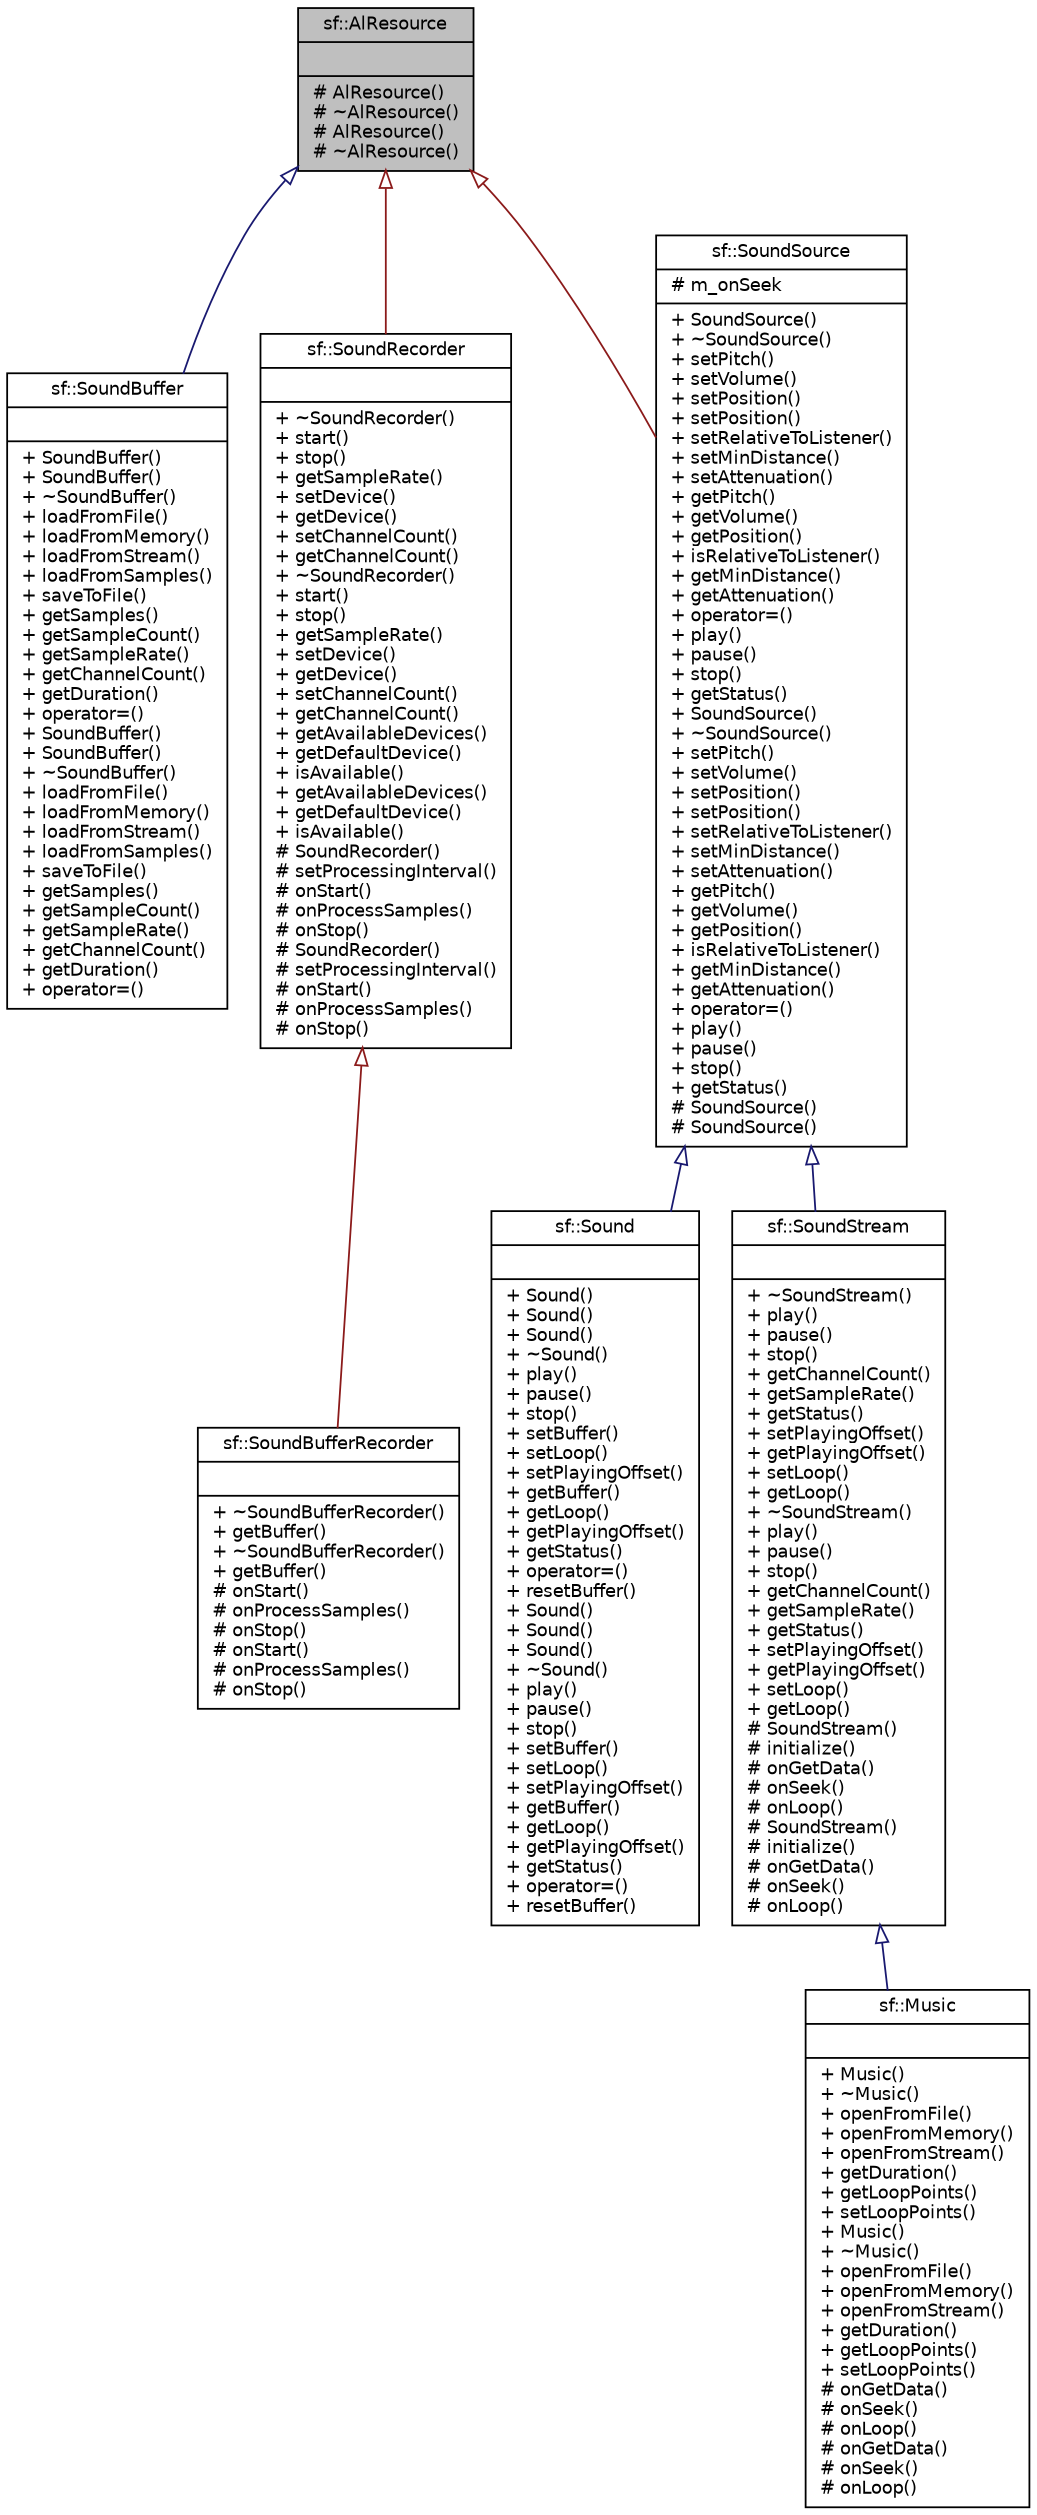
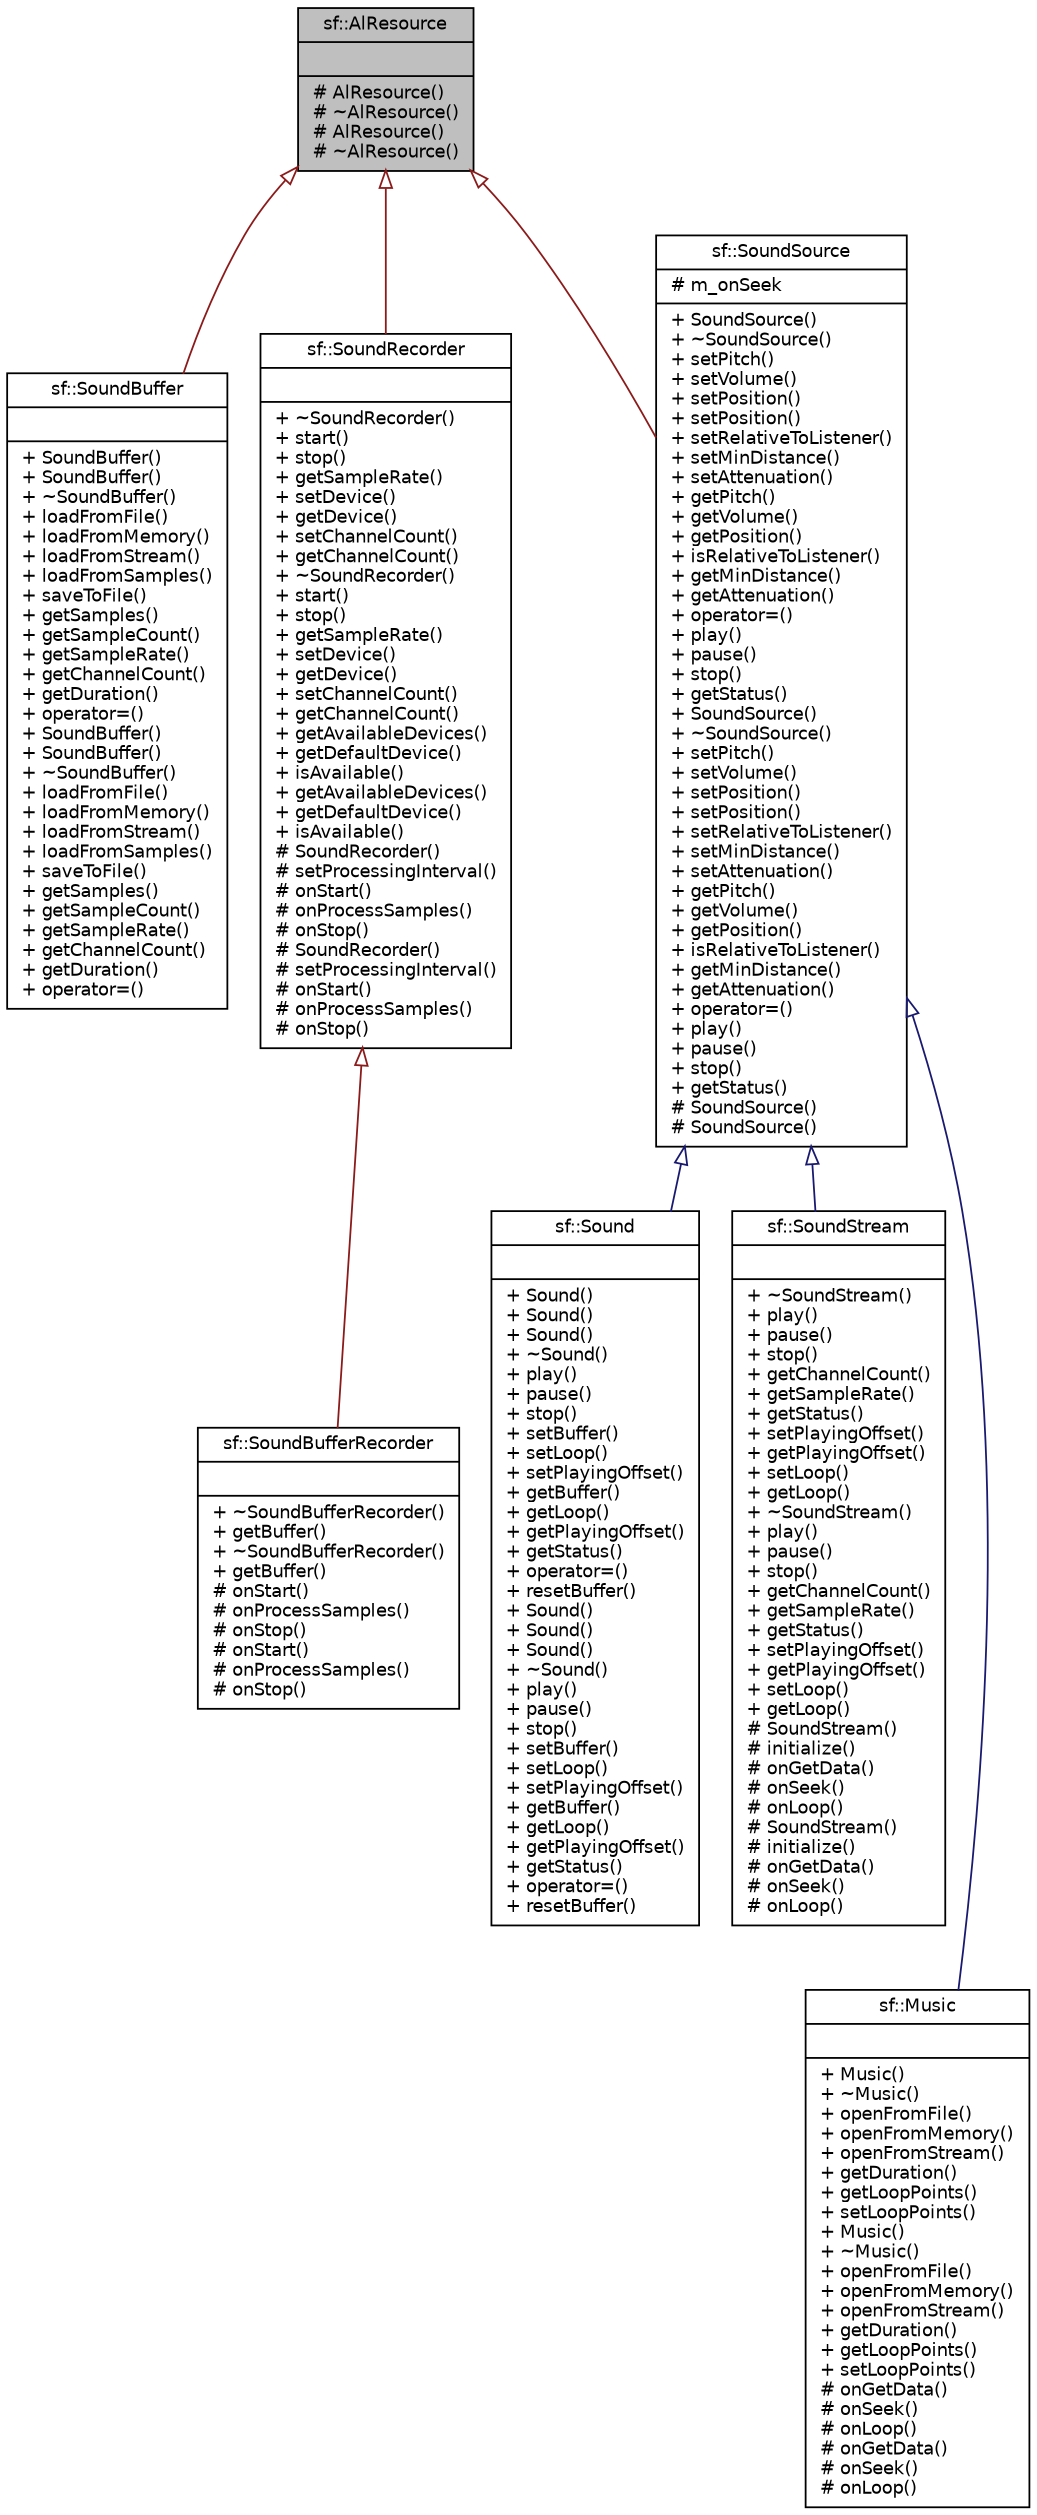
edge "sf::SoundBuffer" -> "sf::AlResource": color midnightblue -> firebrick4
edge "sf::Music" -> "sf::SoundStream": now "sf::Music" -> "sf::SoundSource"
